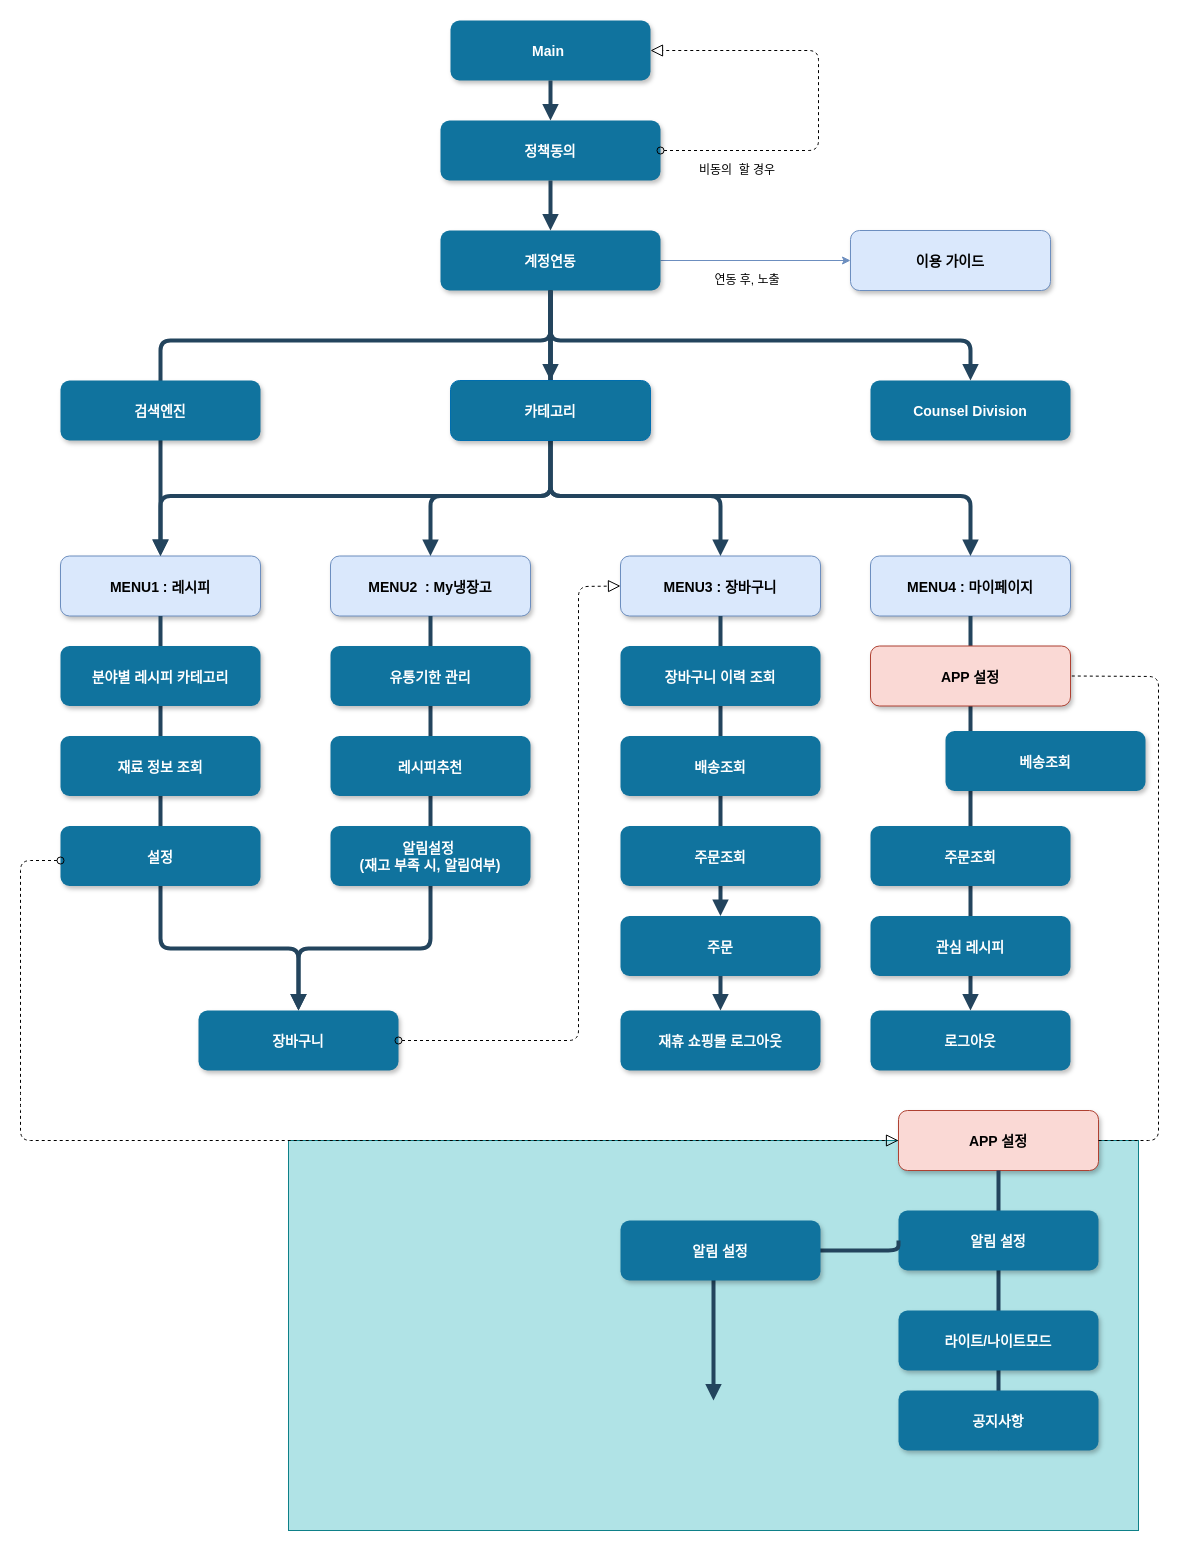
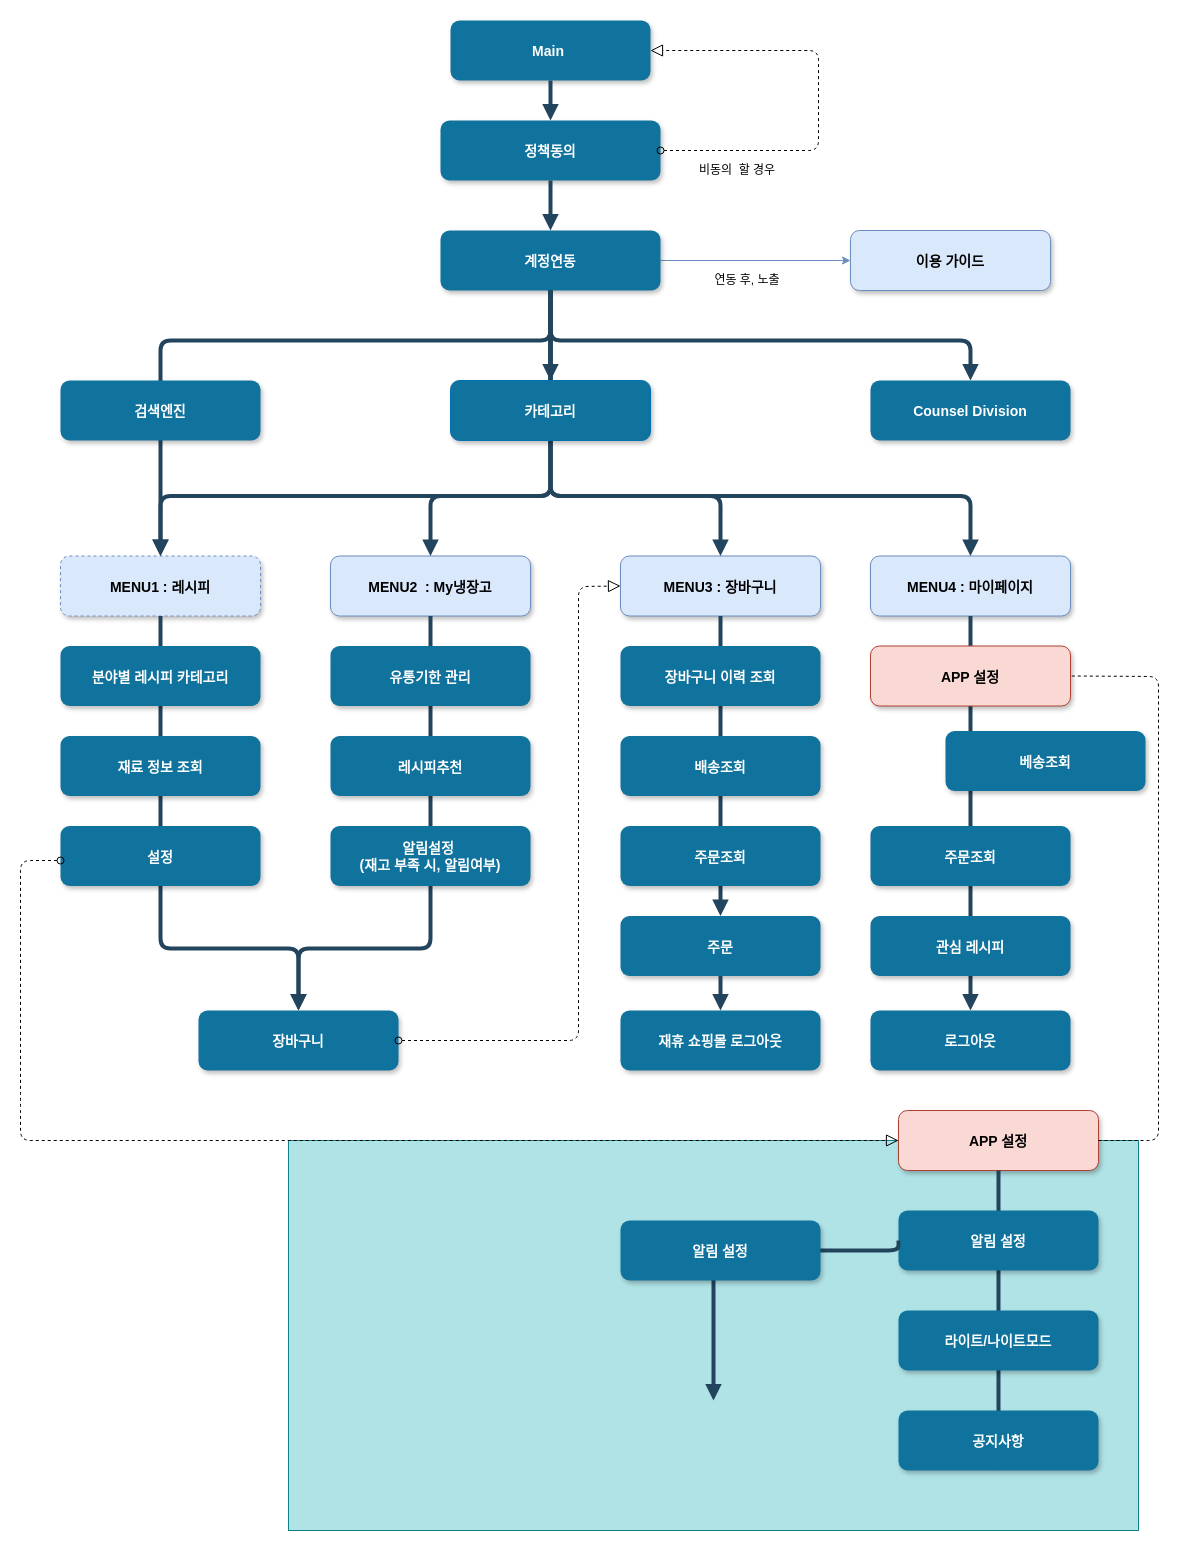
node "MENU1 : 레시피": style solid -> dashed
node "공지사항": moved (999, 1421) -> (999, 1441)
